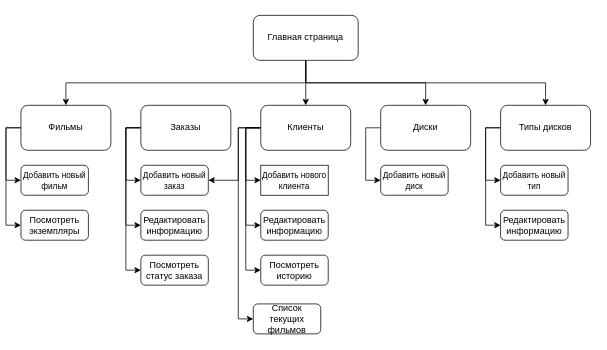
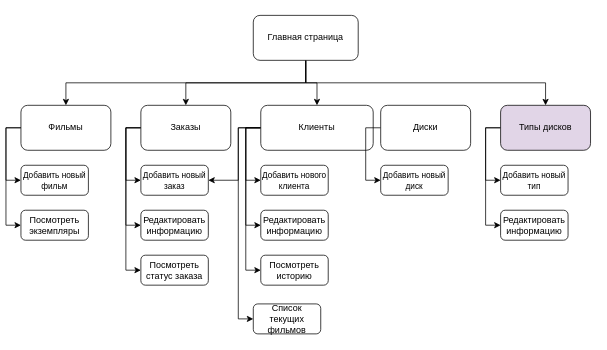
edge "Главная страница" -> "Диски": now "Главная страница" -> "Заказы"
node "Клиенты": size 90x45 -> 113x45
node "Типы дисков": fillcolor #ffffff -> #e1d5e7
node "Добавить нового клиента": shape rectangle -> rounded rectangle
